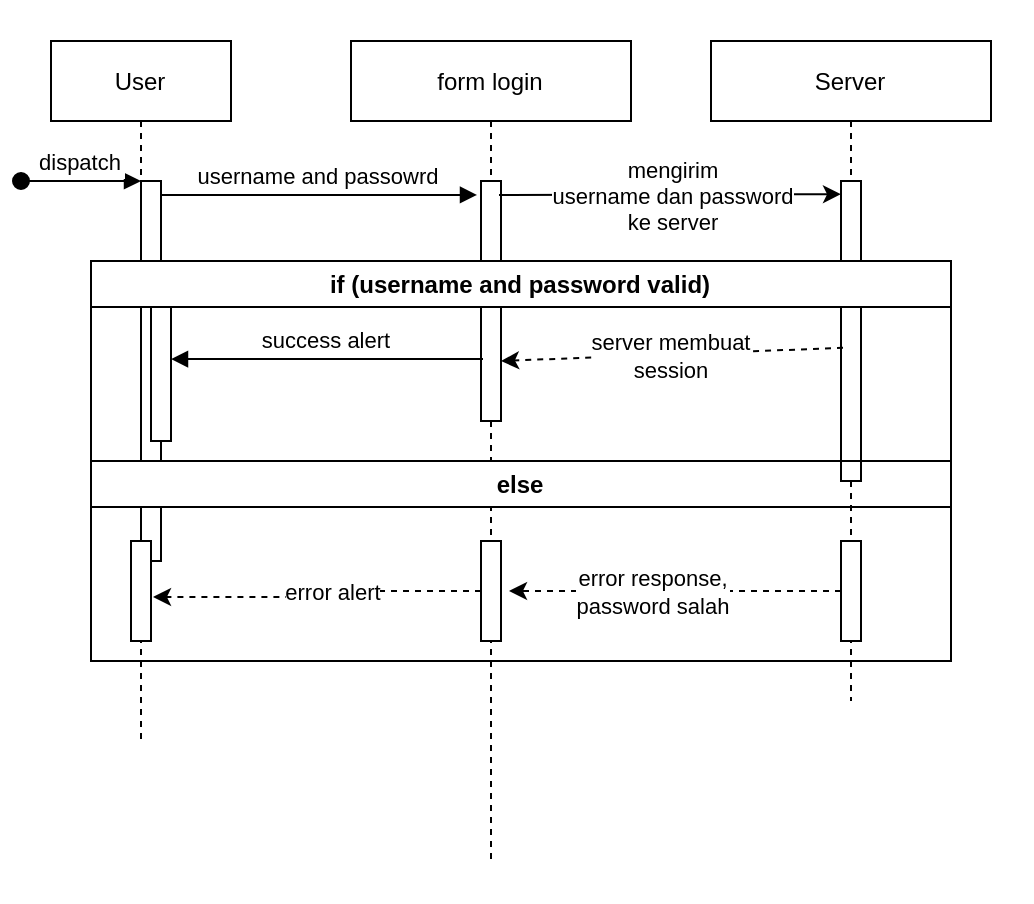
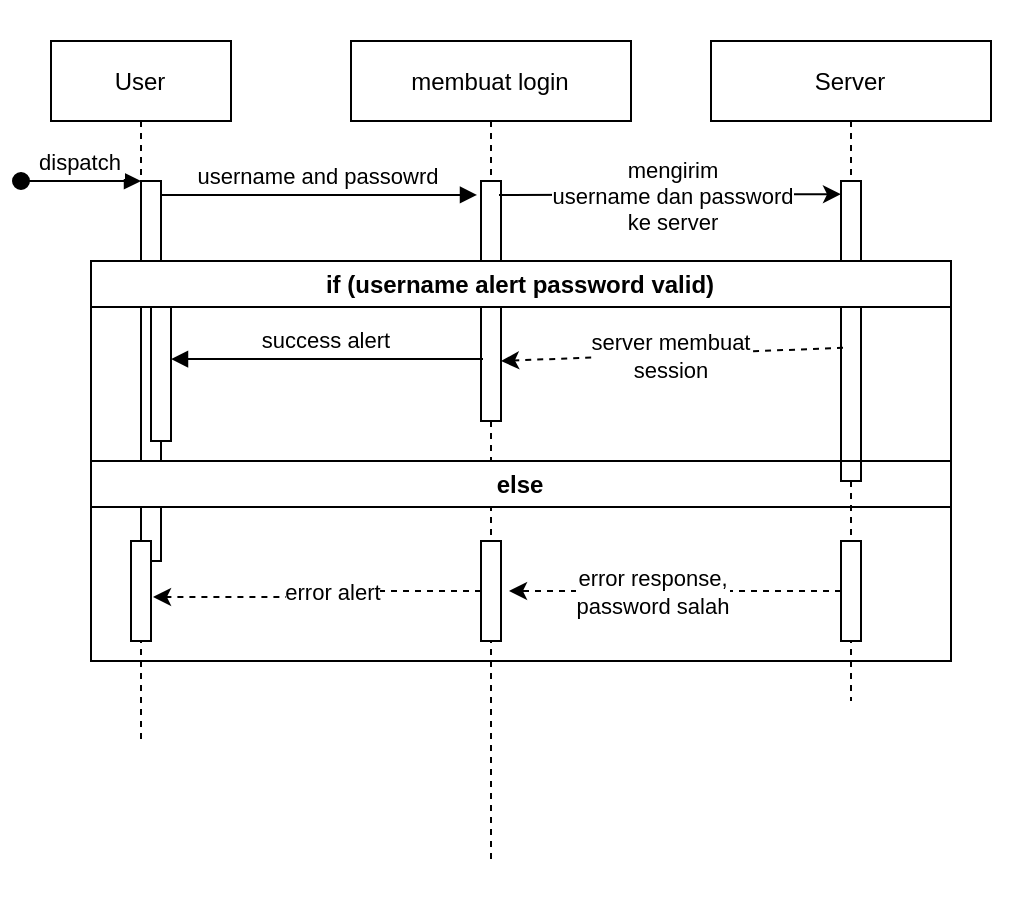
node "form login": label "form login" -> "membuat login"
node "if (username and password valid)": label "if (username and password valid)" -> "if (username alert password valid)"
